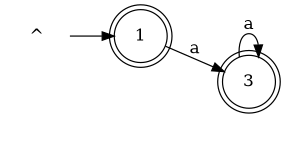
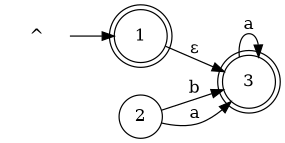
edge "1" -> "3": label "a" -> "ε"
node "2": added
